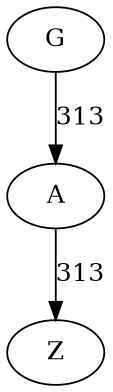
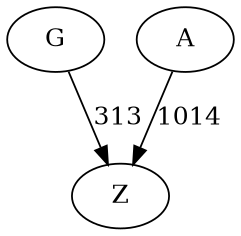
edge "G" -> "A": now "G" -> "Z"
edge "A" -> "Z": label "313" -> "1014"
